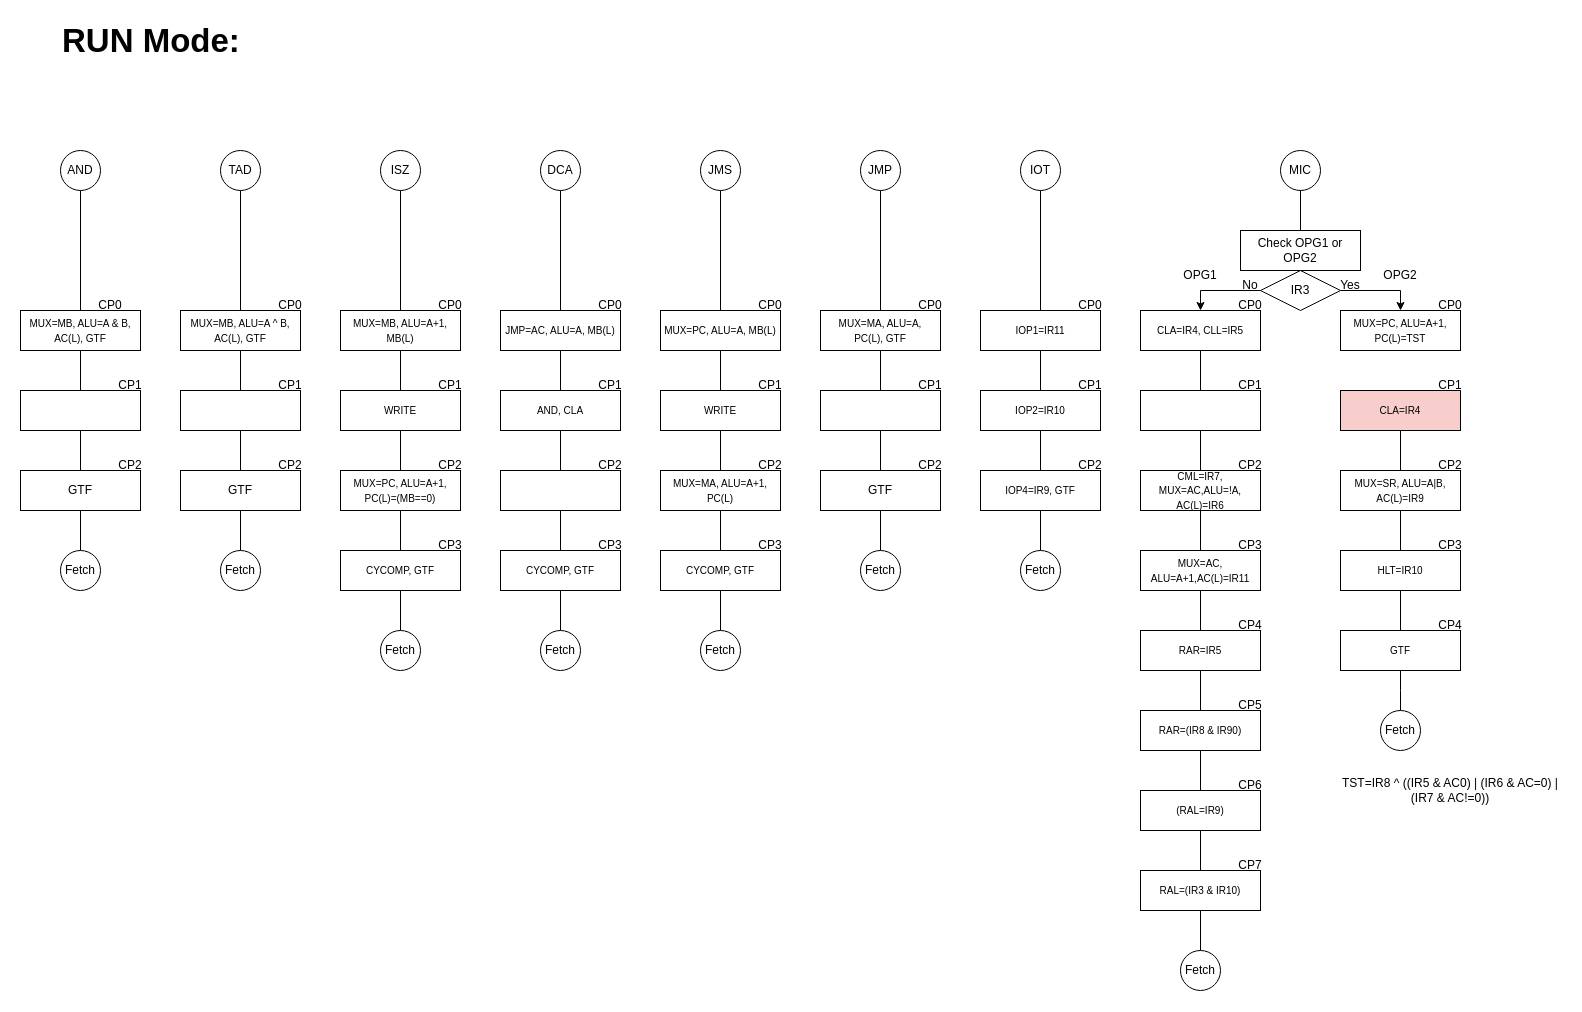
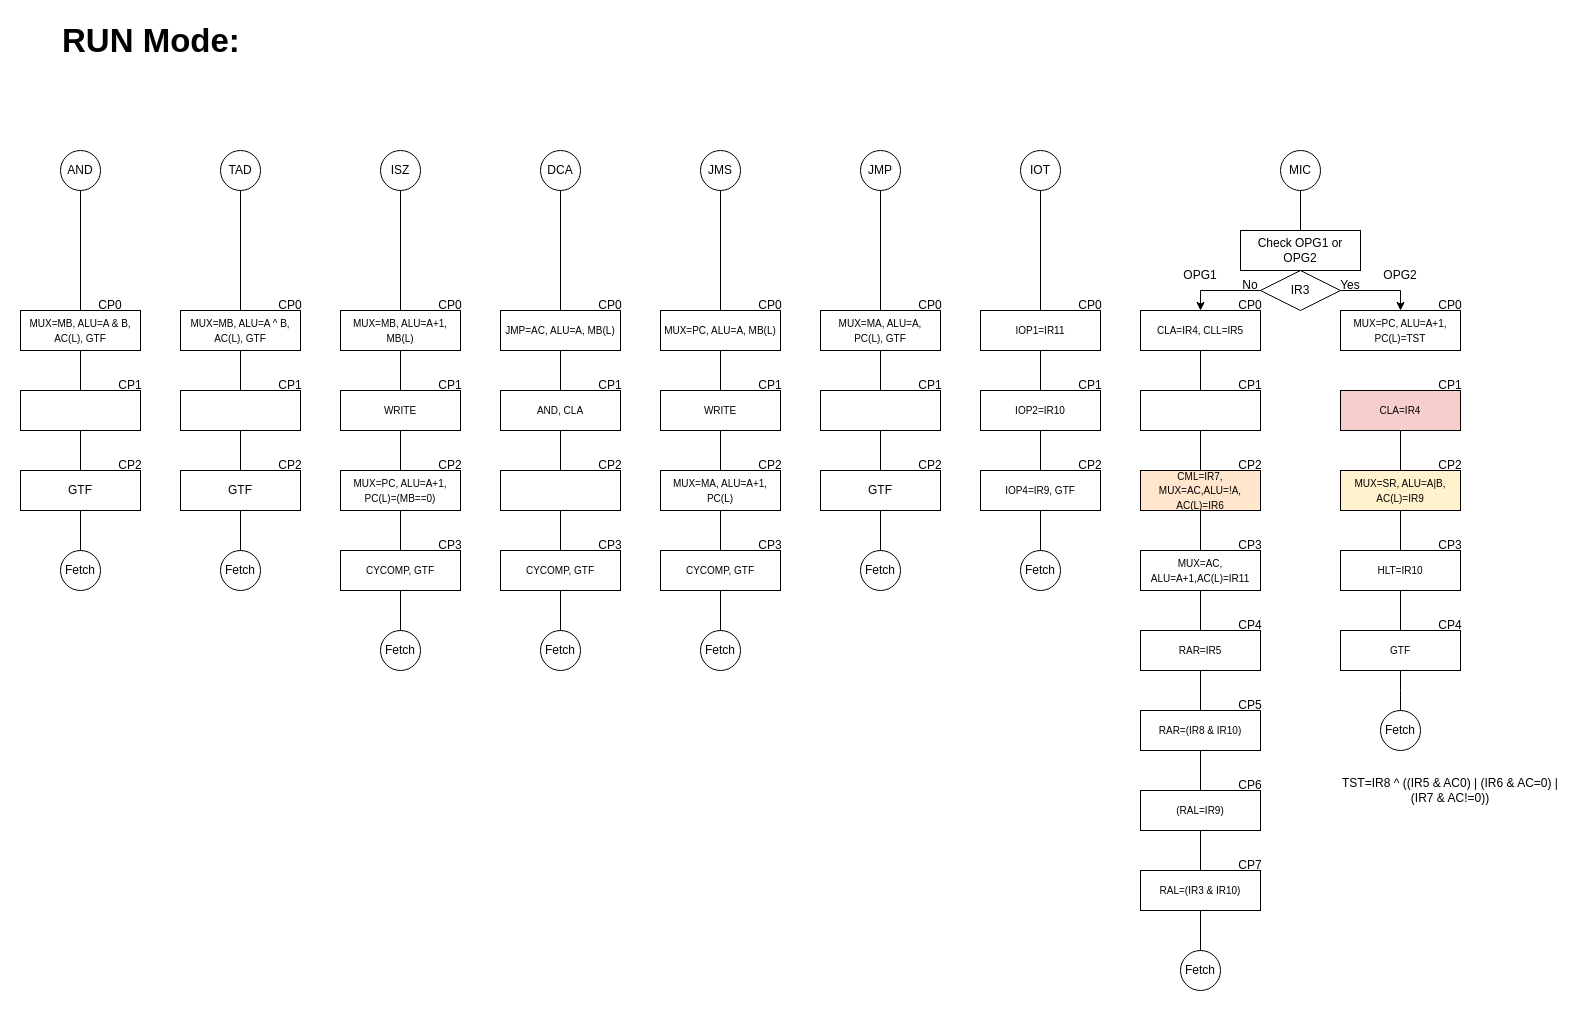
node "CML=IR7, MUX=AC,ALU=!A, AC(L)=IR6": fillcolor #ffffff -> #ffe6cc
node "MUX=SR, ALU=A|B, AC(L)=IR9": fillcolor #ffffff -> #fff2cc
node "RAR=(IR8 & IR90)": label "RAR=(IR8 & IR90)" -> "RAR=(IR8 & IR10)"
